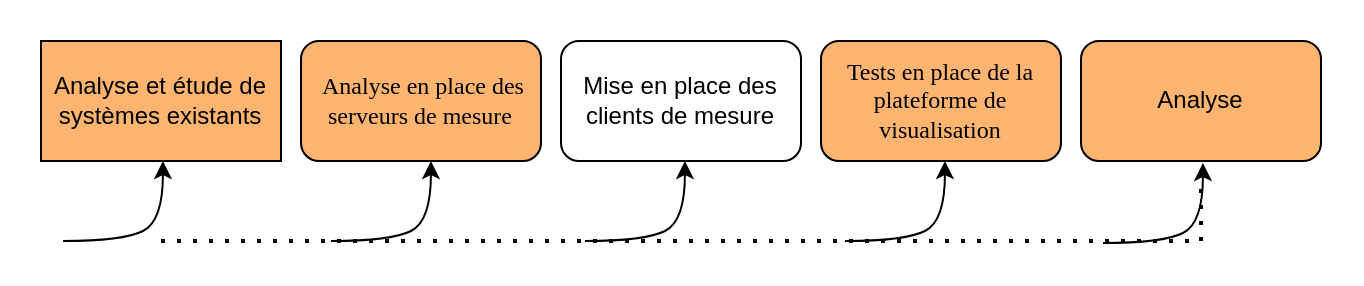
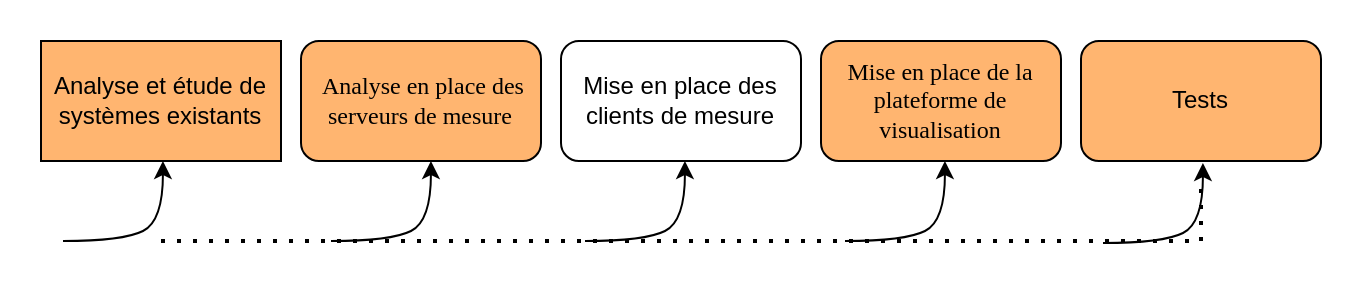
node "Tests en place de la plateforme de visualisation": label "Tests en place de la plateforme de visualisation" -> "Mise en place de la plateforme de visualisation"
node "Analyse": label "Analyse" -> "Tests"
